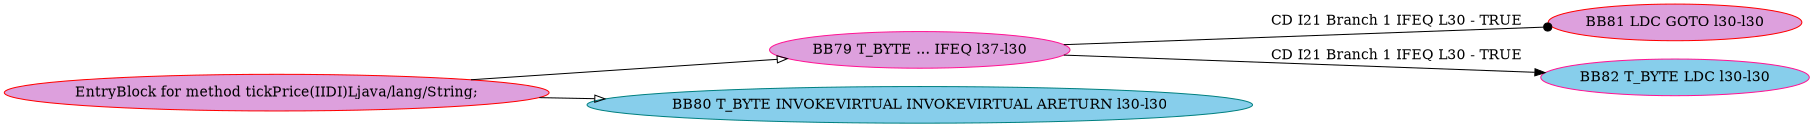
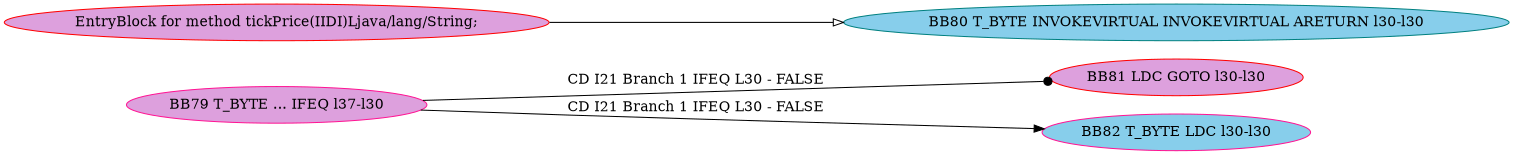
edge "BB79 T_BYTE ... IFEQ l37-l30" -> "BB81 LDC GOTO l30-l30": label "CD I21 Branch 1 IFEQ L30 - TRUE" -> "CD I21 Branch 1 IFEQ L30 - FALSE"
edge "BB79 T_BYTE ... IFEQ l37-l30" -> "BB82 T_BYTE LDC l30-l30": label "CD I21 Branch 1 IFEQ L30 - TRUE" -> "CD I21 Branch 1 IFEQ L30 - FALSE"
edge "EntryBlock for method tickPrice(IIDI)Ljava/lang/String;" -> "BB79 T_BYTE ... IFEQ l37-l30": removed
